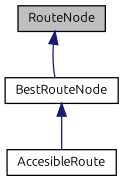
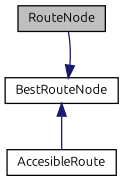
edge "BestRouteNode" -> "RouteNode": reversed
